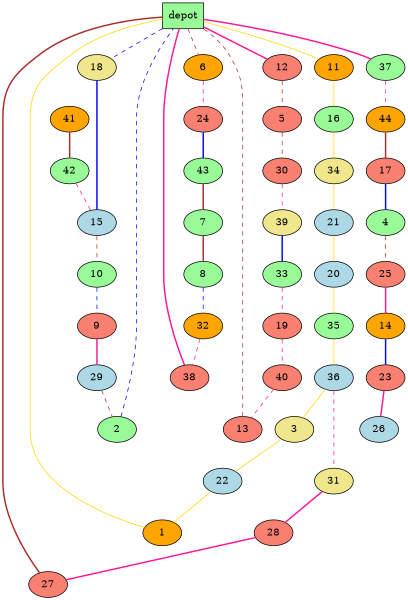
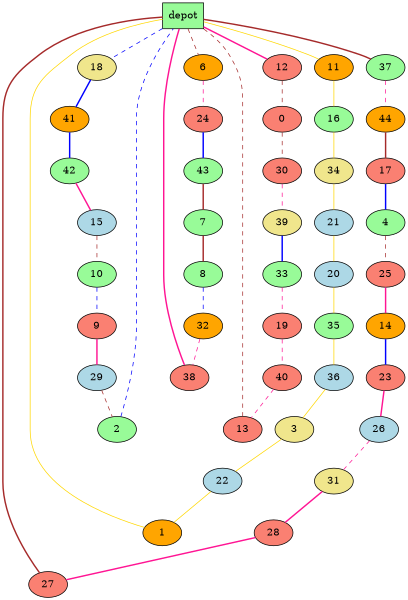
edge "depot" -- "37": color deeppink -> brown
node "5": label "5" -> "0"
edge "41" -- "42": color brown -> blue
edge "18" -- "15": now "18" -- "41"
edge "42" -- "15": style dashed -> bold
edge "36" -- "31": now "26" -- "31"
